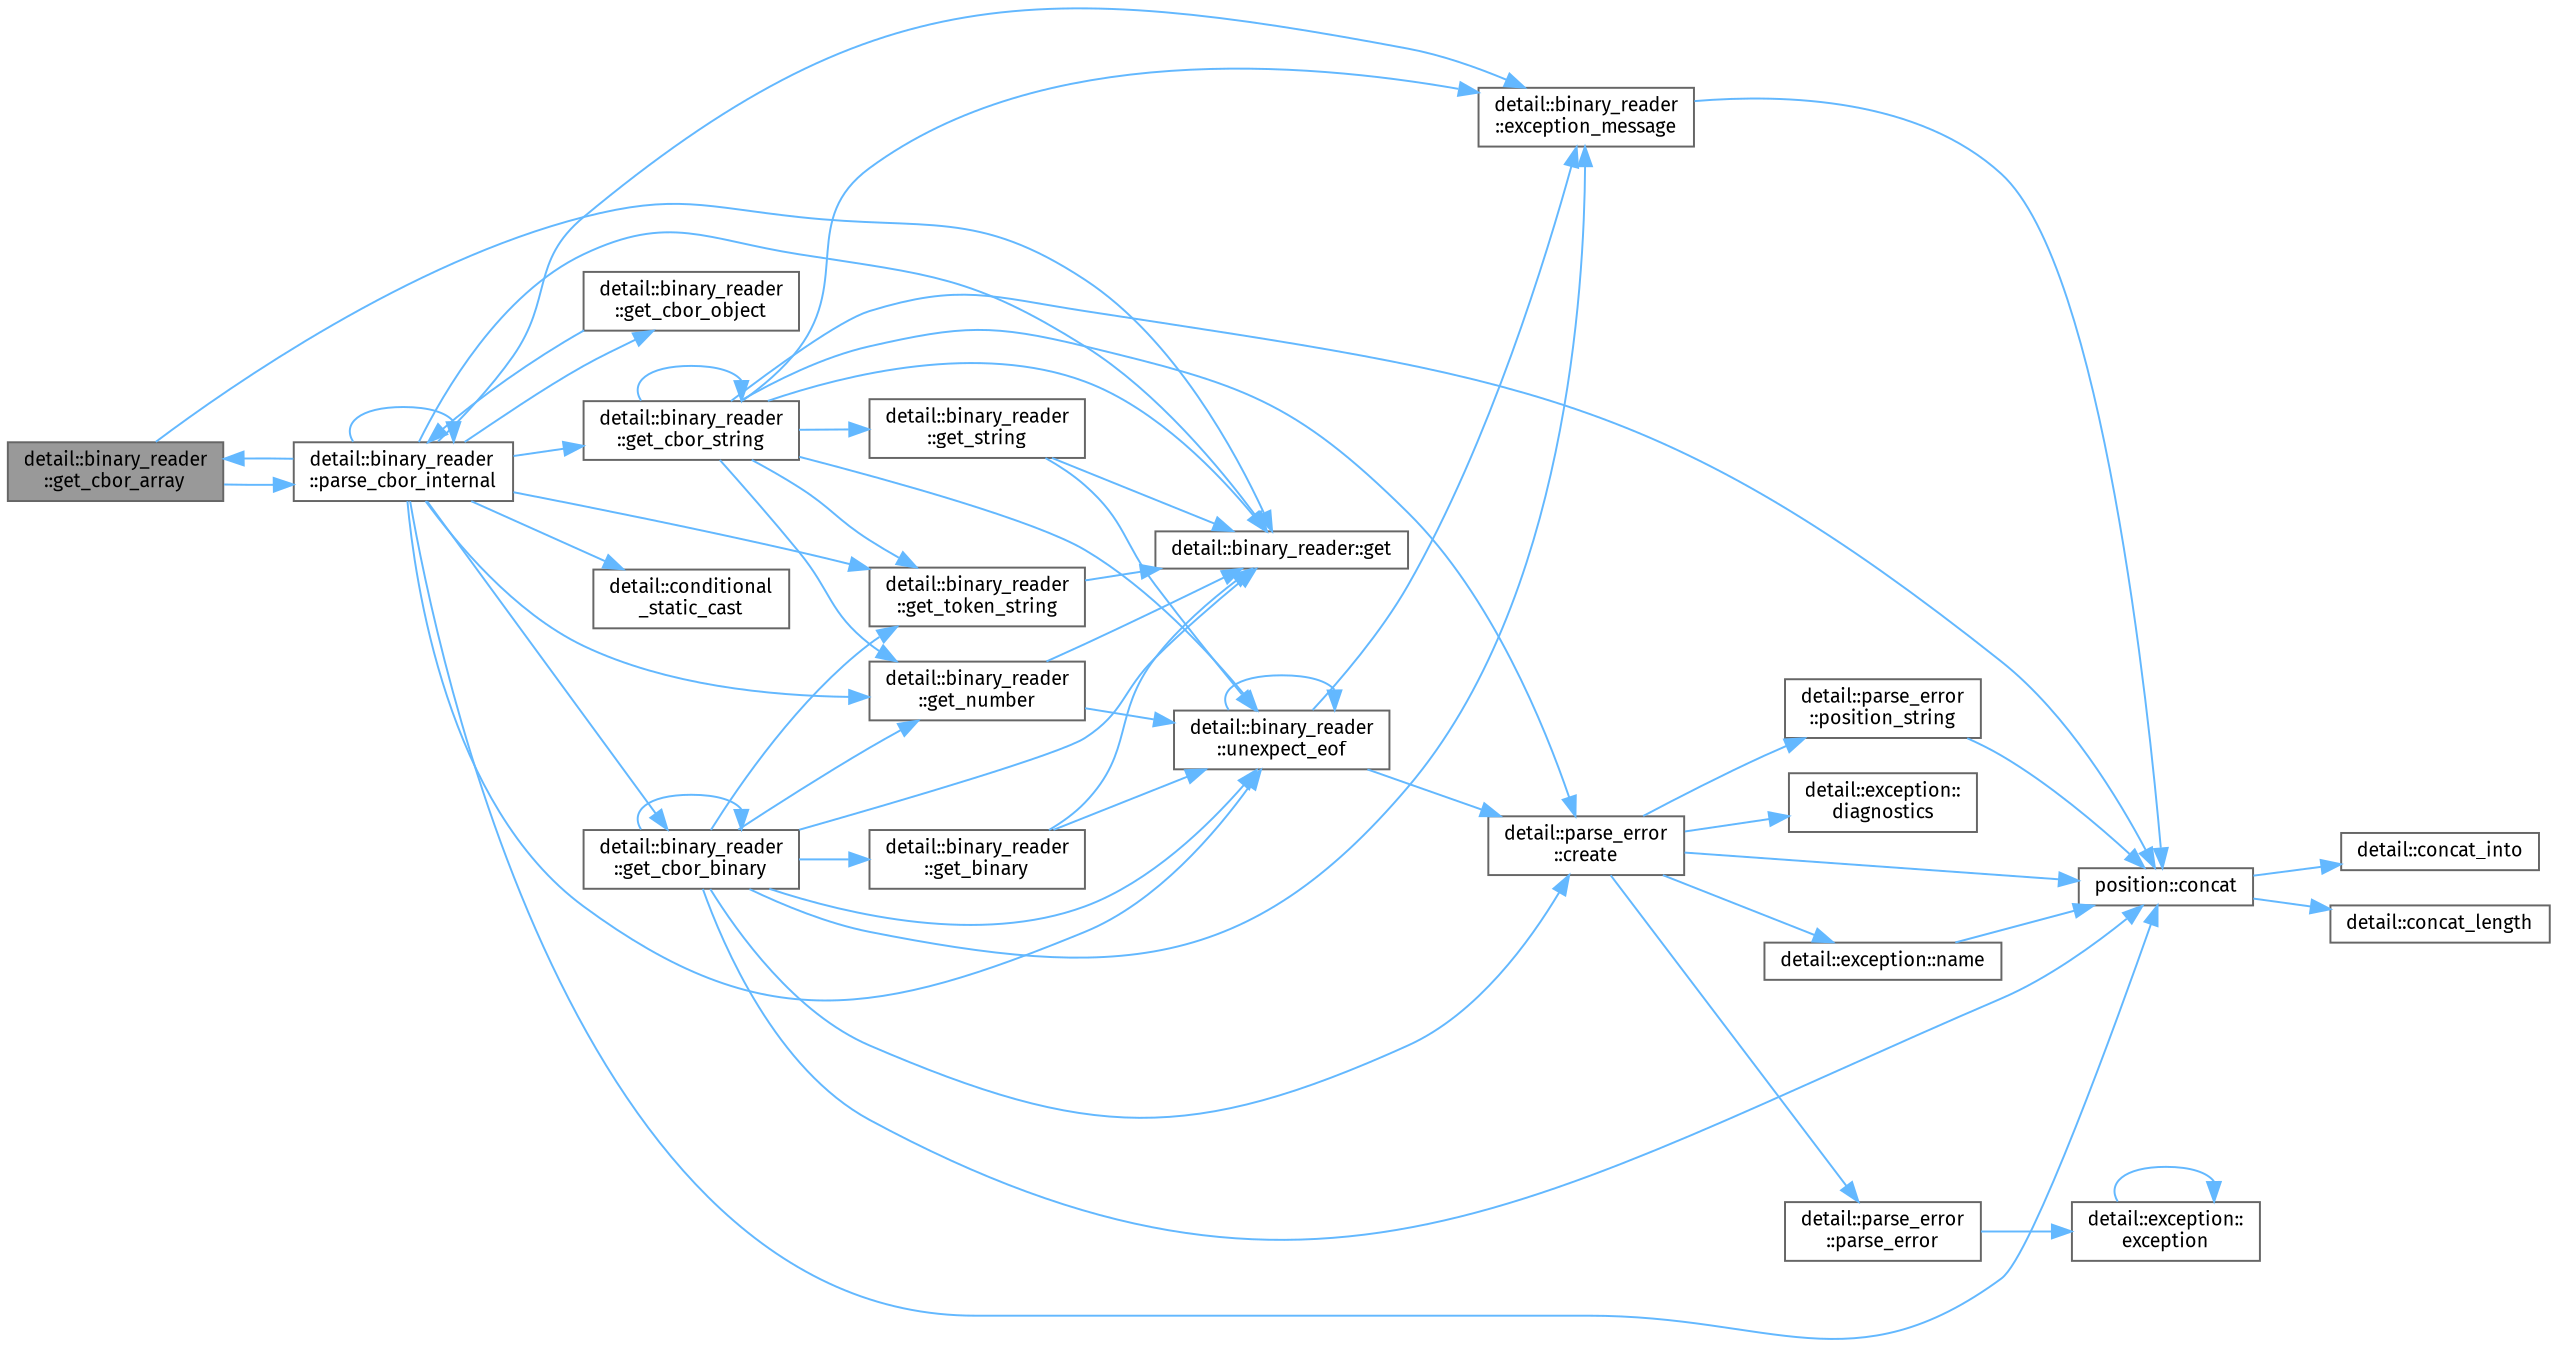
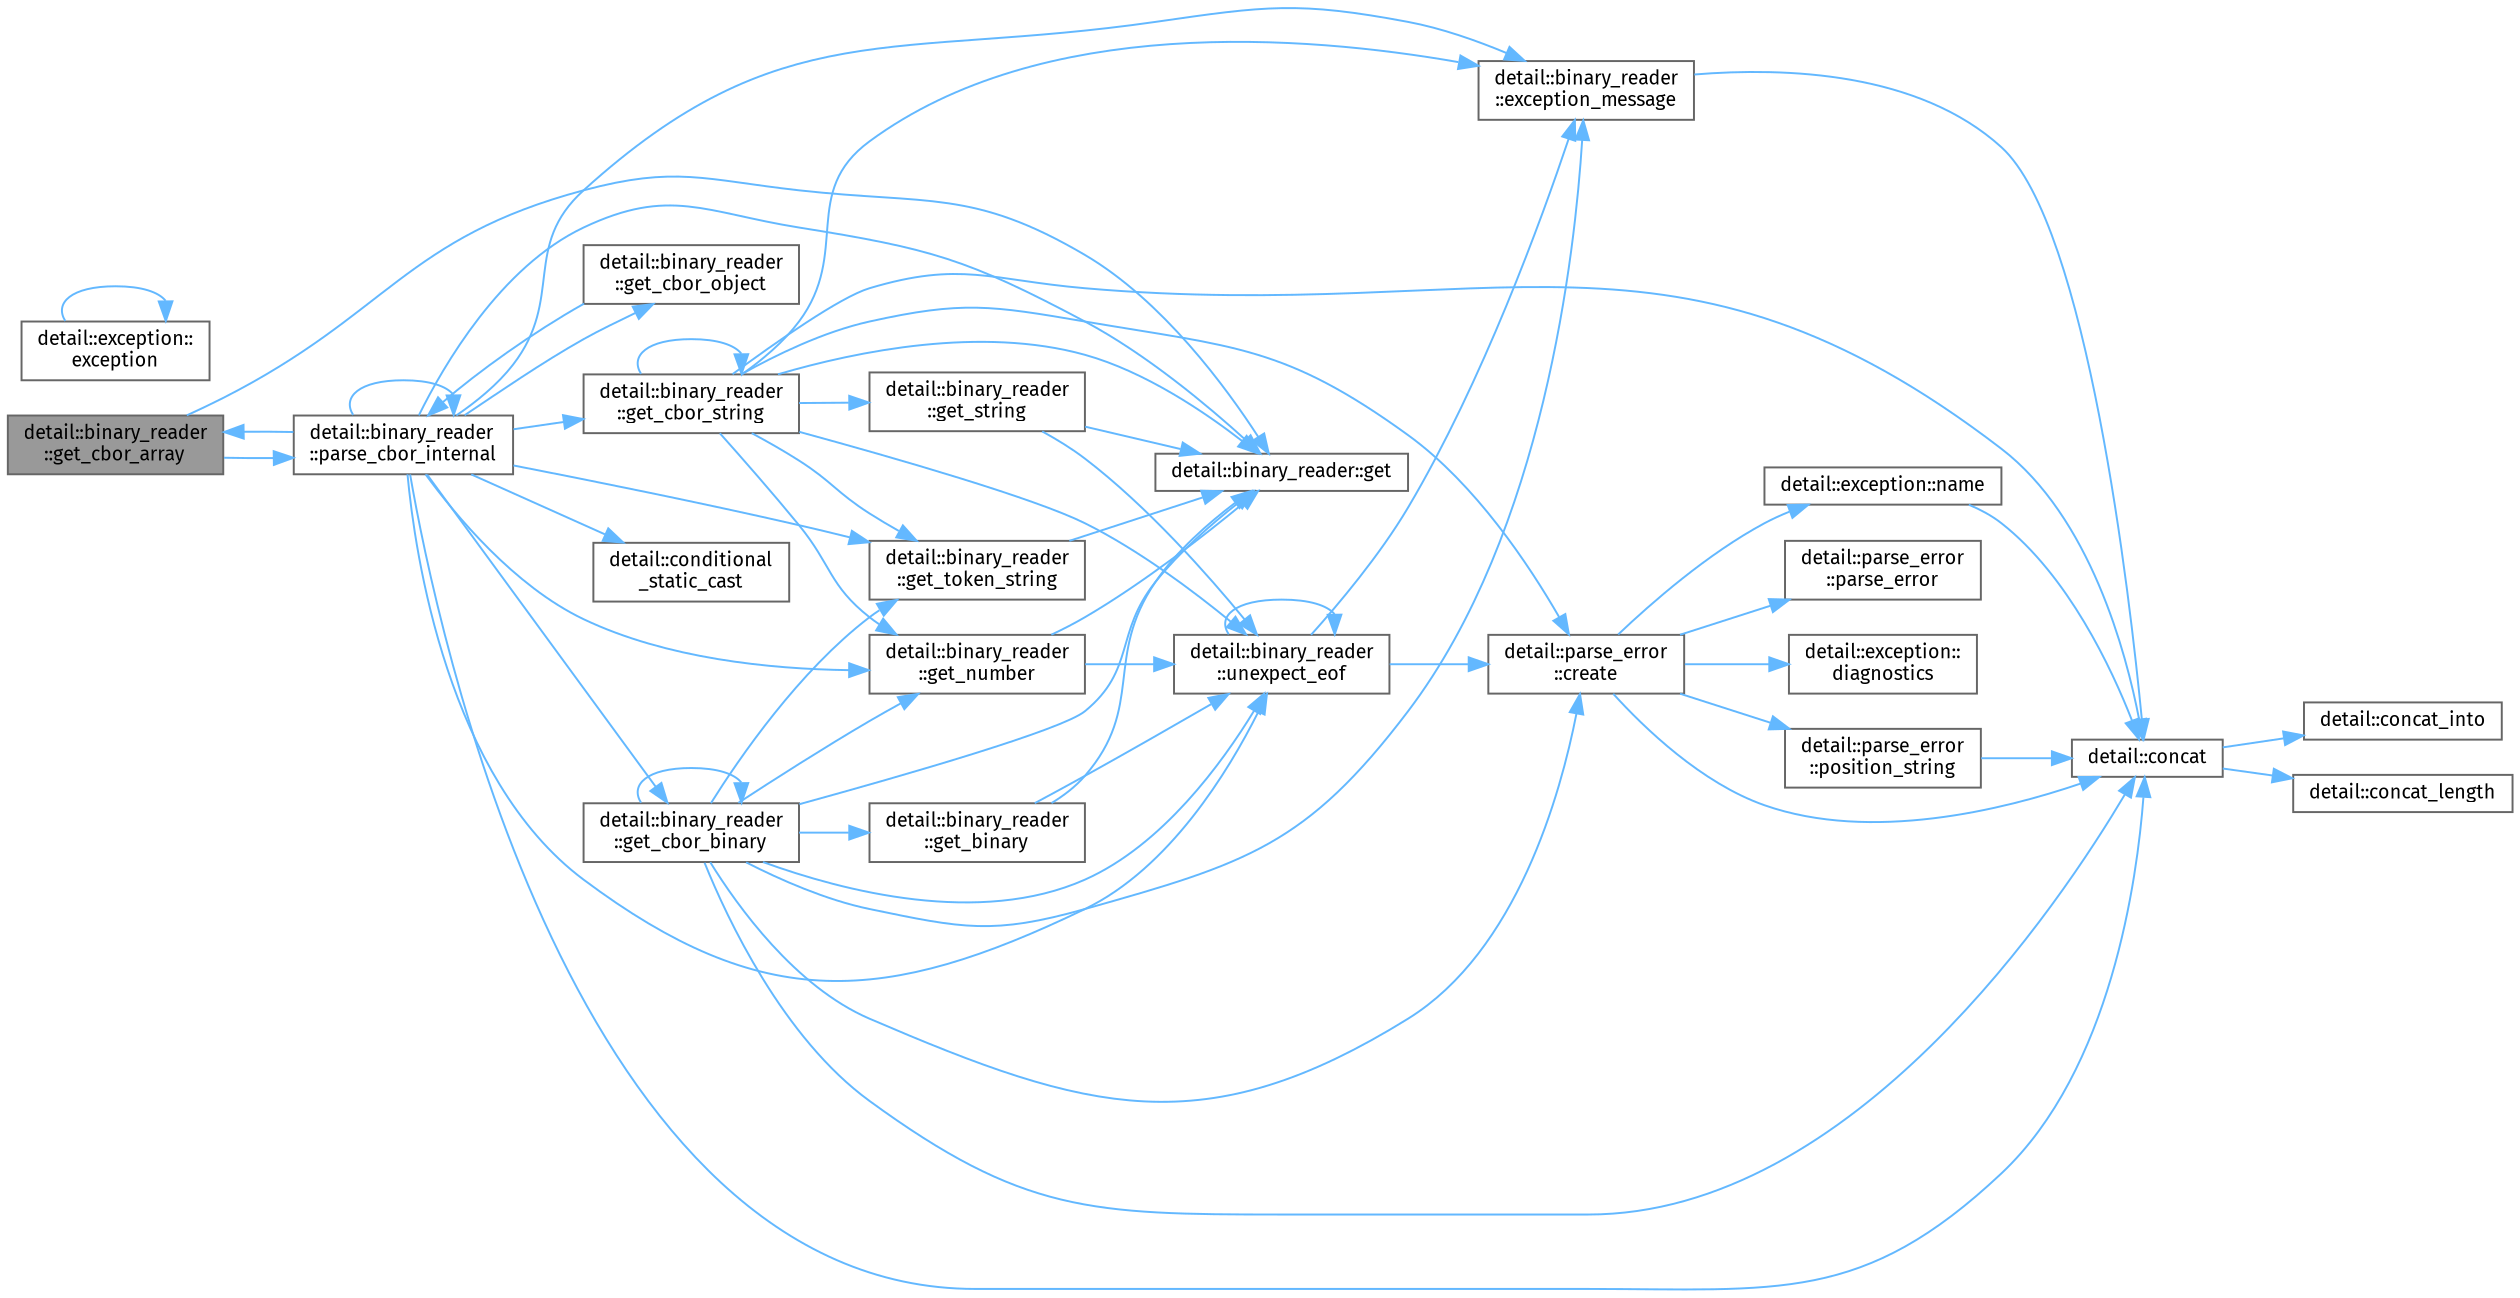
node "position::concat": label "position::concat" -> "detail::concat"
edge "detail::parse_error ::parse_error" -> "detail::exception:: exception": removed
